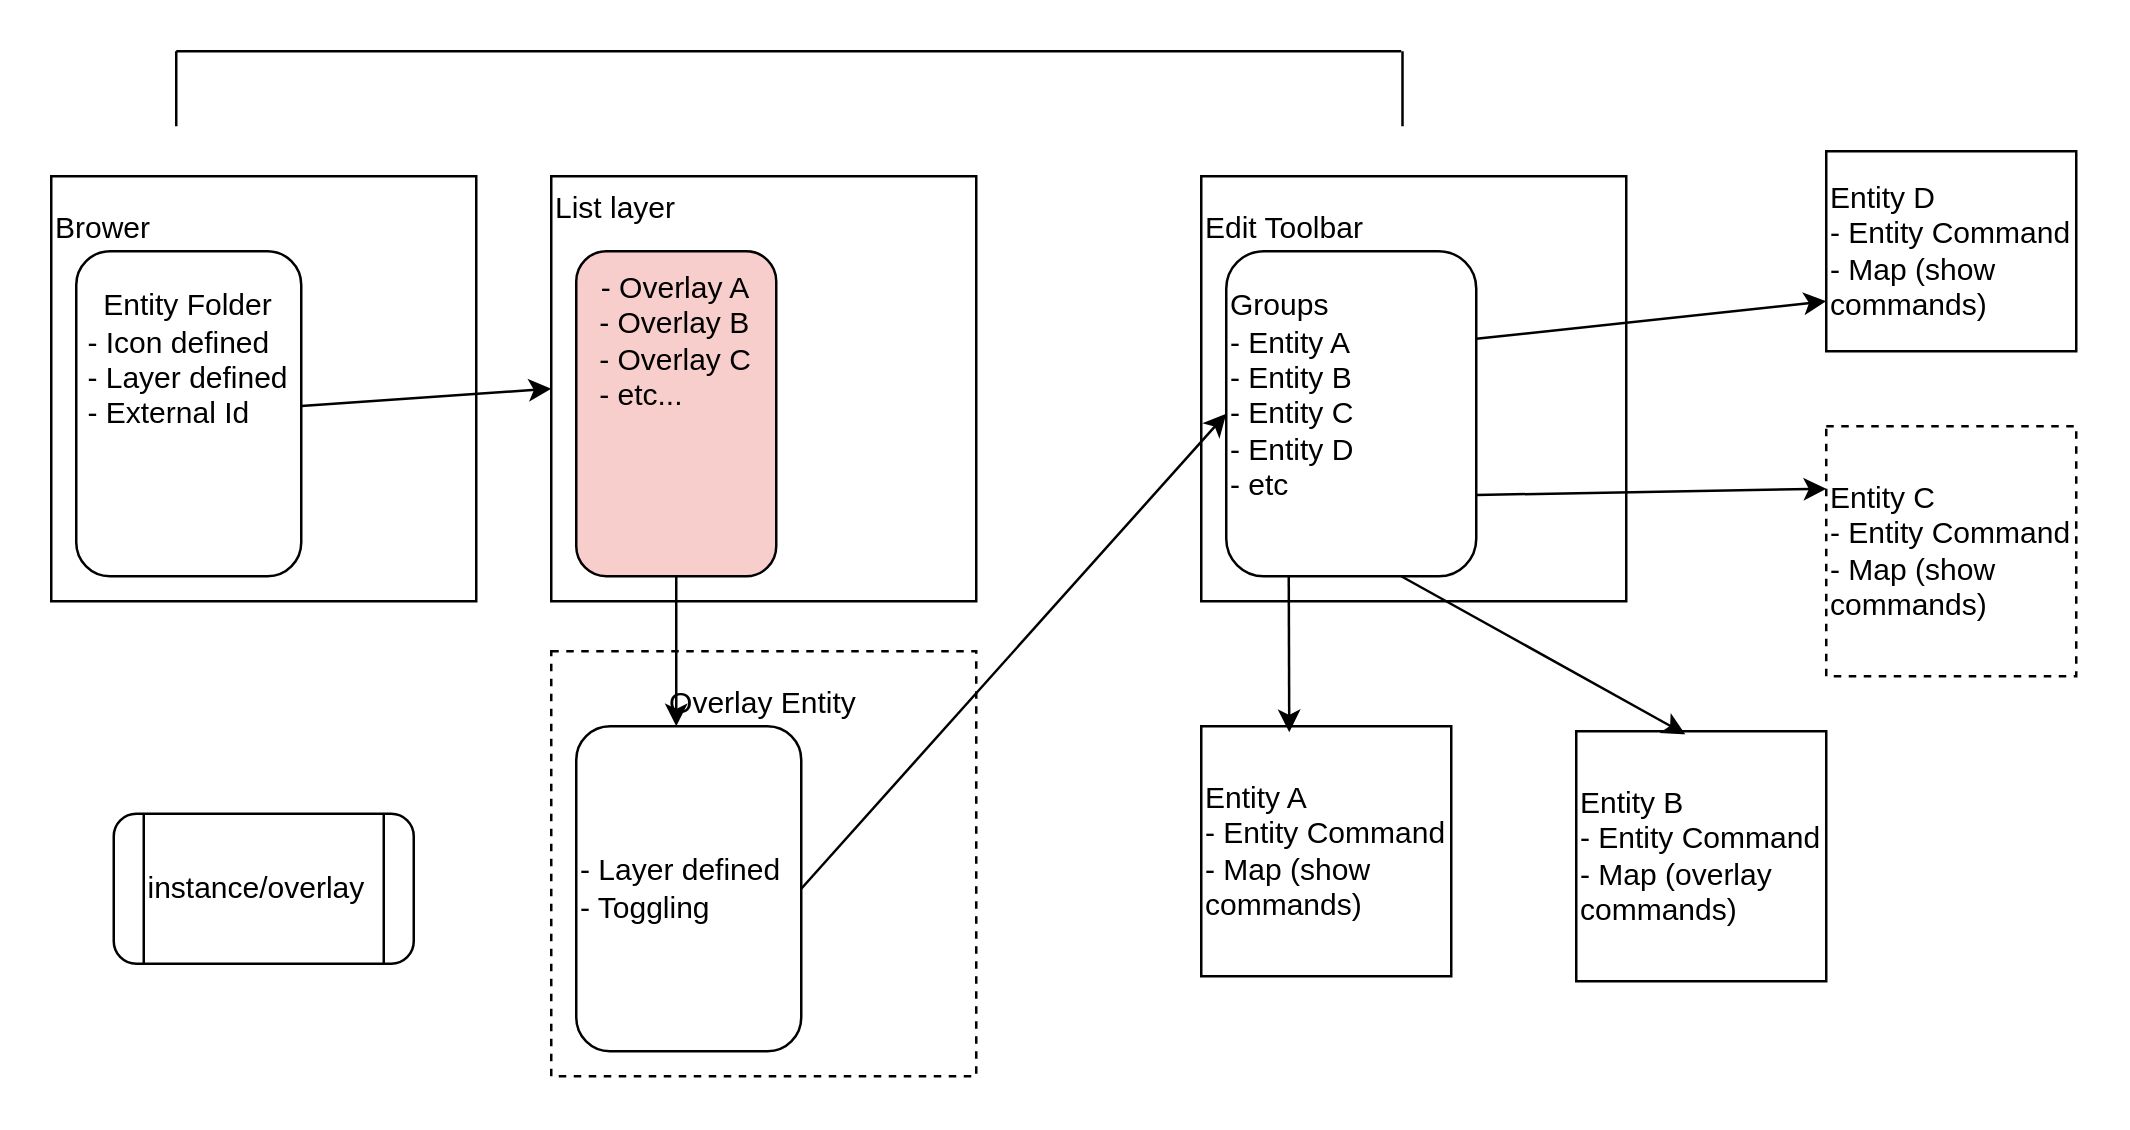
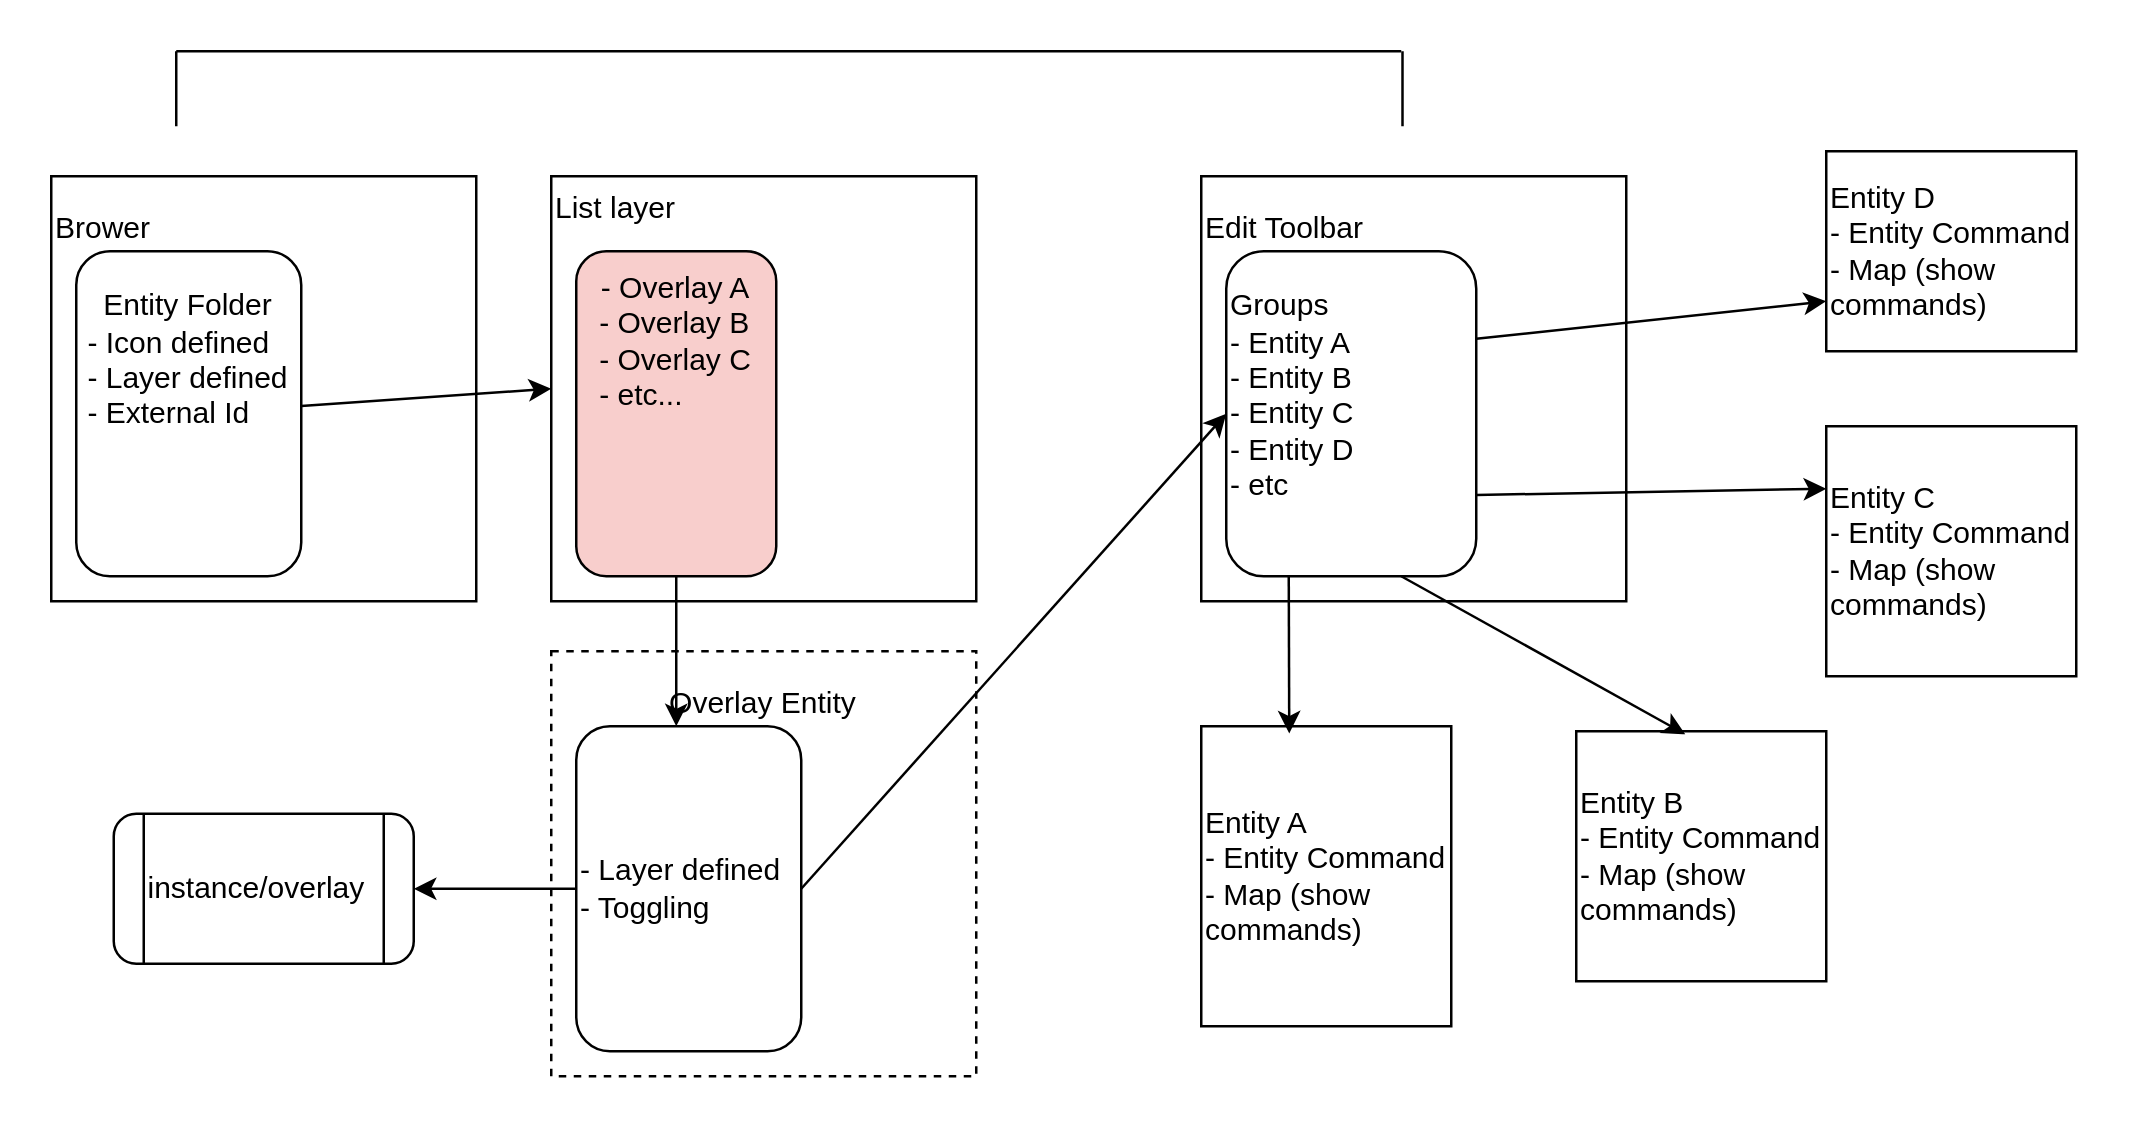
node "Entity C - Entity Command - Map (show commands)": style dashed -> solid
node "Entity A - Entity Command - Map (show commands)": size 250x250 -> 250x300
node "Entity B - Entity Command - Map (overlay commands)": label "Entity B - Entity Command - Map (overlay commands)" -> "Entity B - Entity Command - Map (show commands)"
edge "- Layer defined - Toggling" -> "instance/overlay": added
